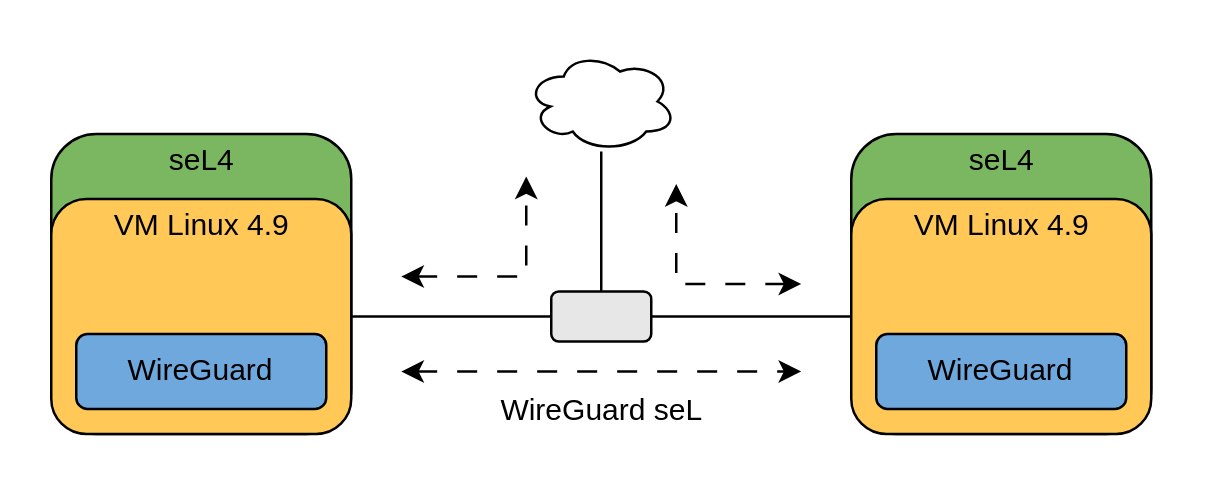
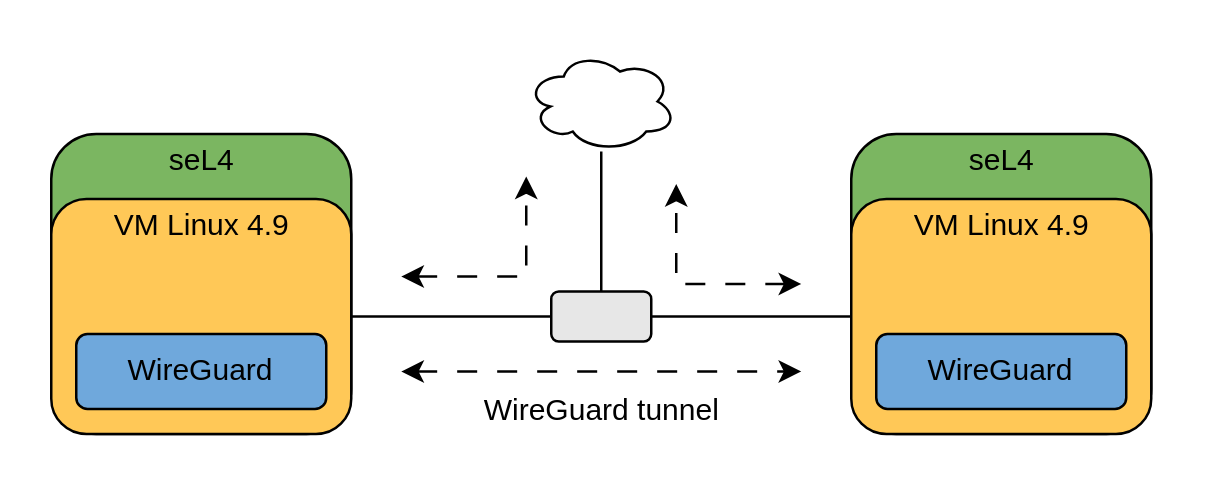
node "WireGuard seL": label "WireGuard seL" -> "WireGuard tunnel"
